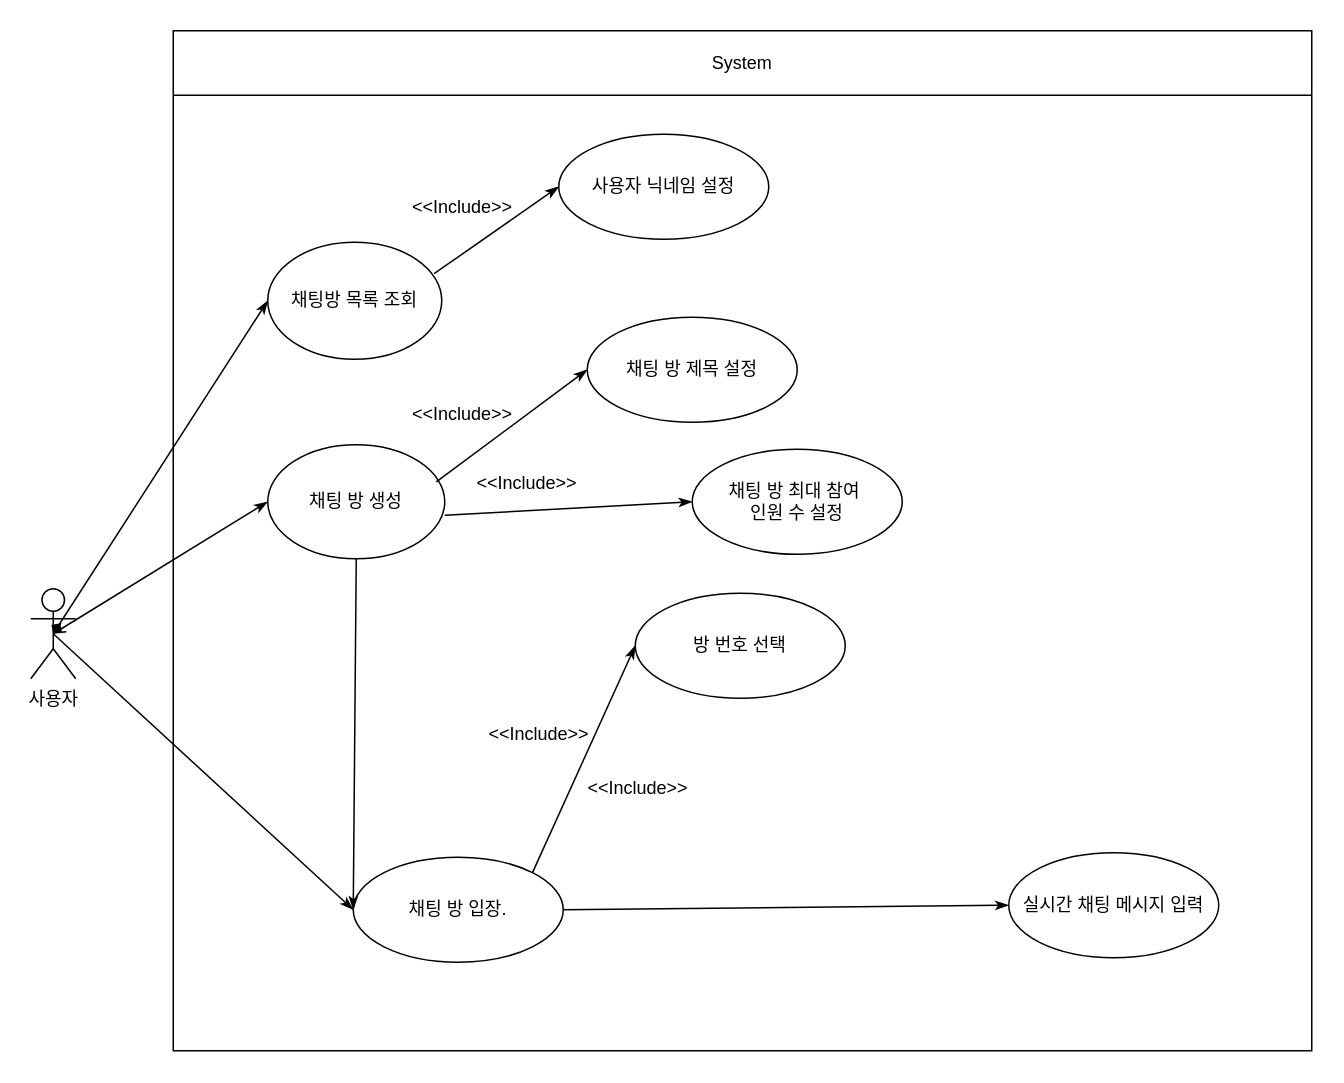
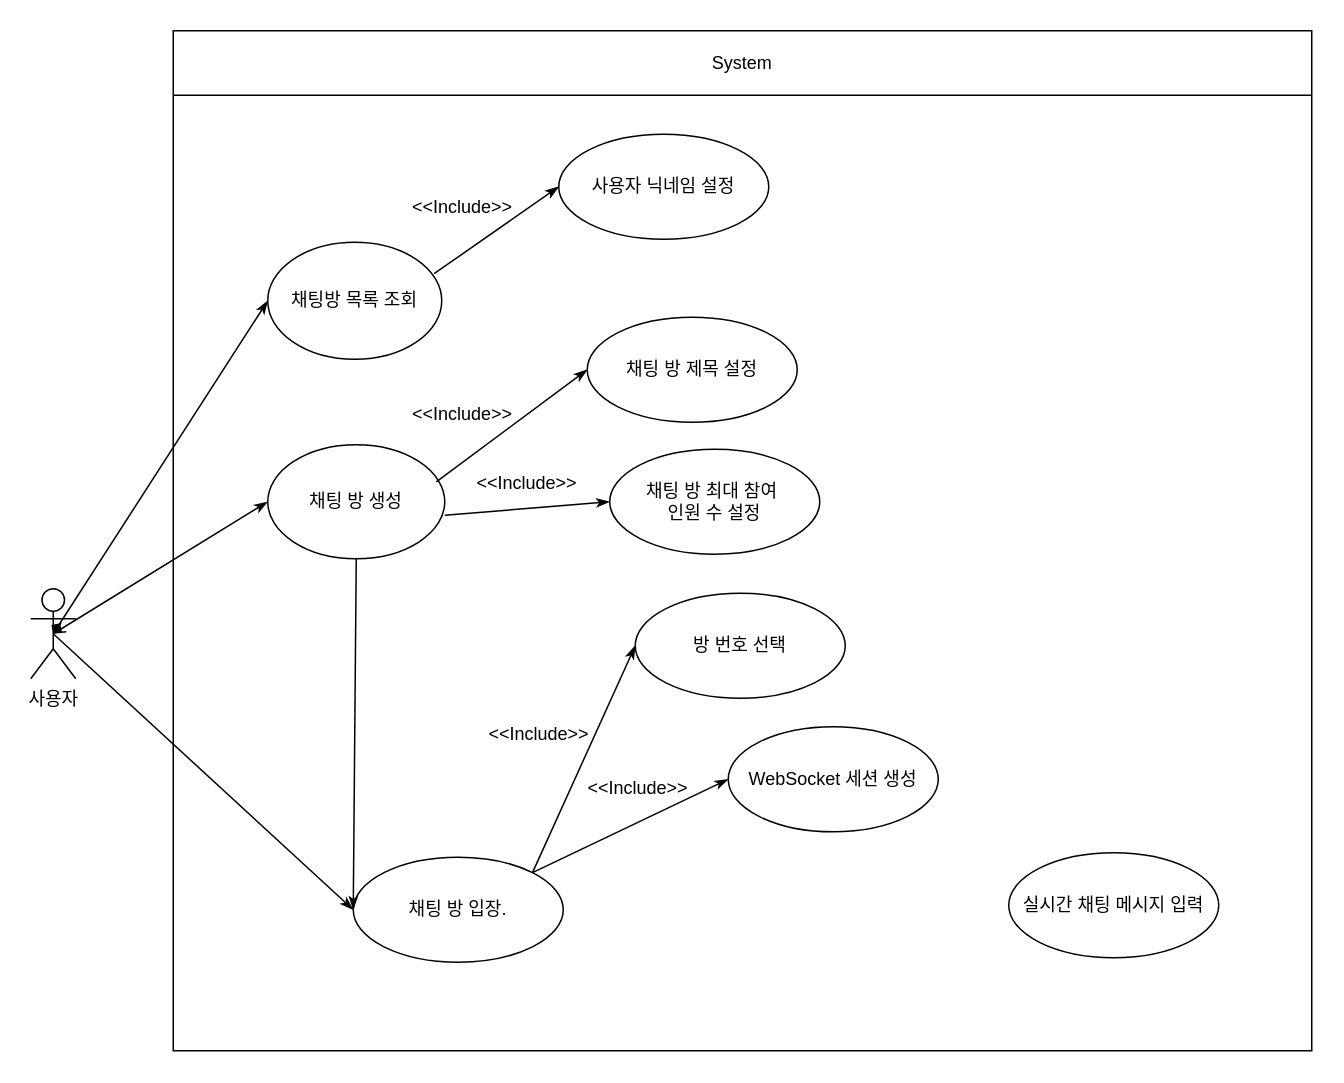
node "채팅 방 최대 참여 인원 수 설정": moved (797, 502) -> (715, 502)
node "WebSocket 세션 생성": added
edge "채팅 방 입장." -> "WebSocket 세션 생성": added
edge "채팅 방 입장." -> "실시간 채팅 메시지 입력": removed
